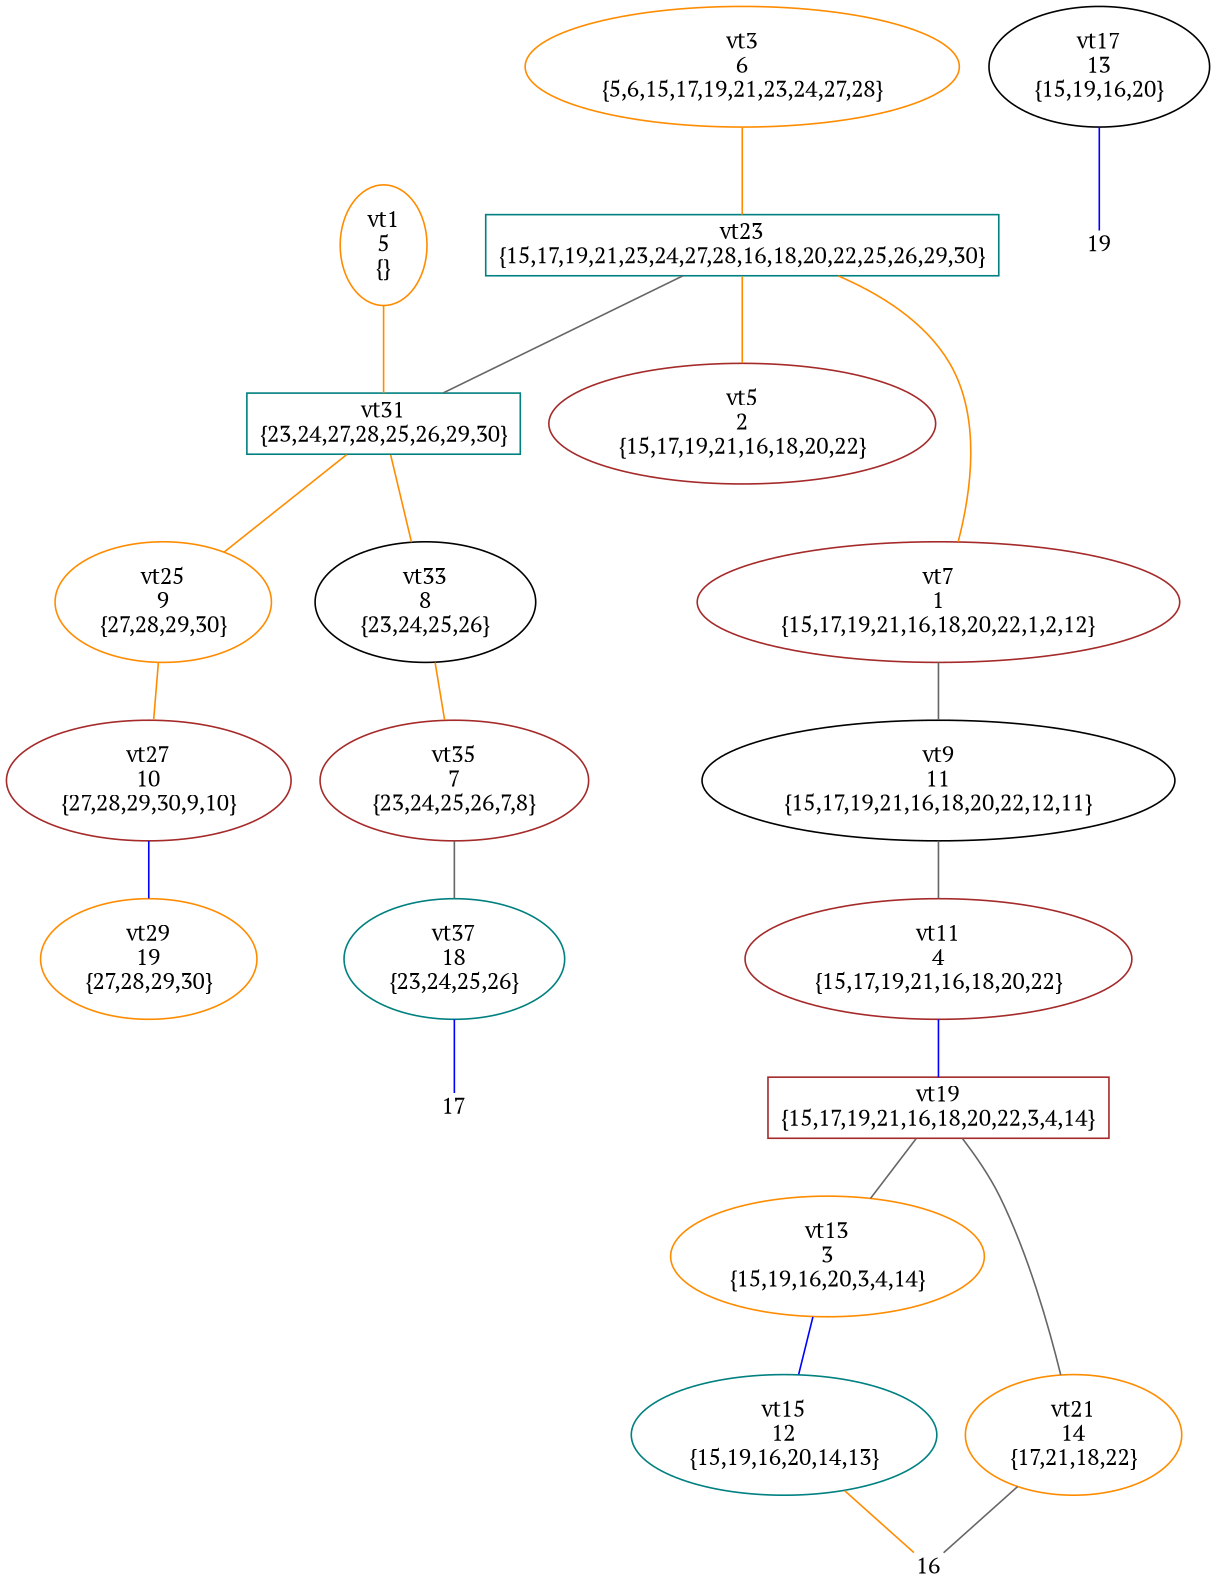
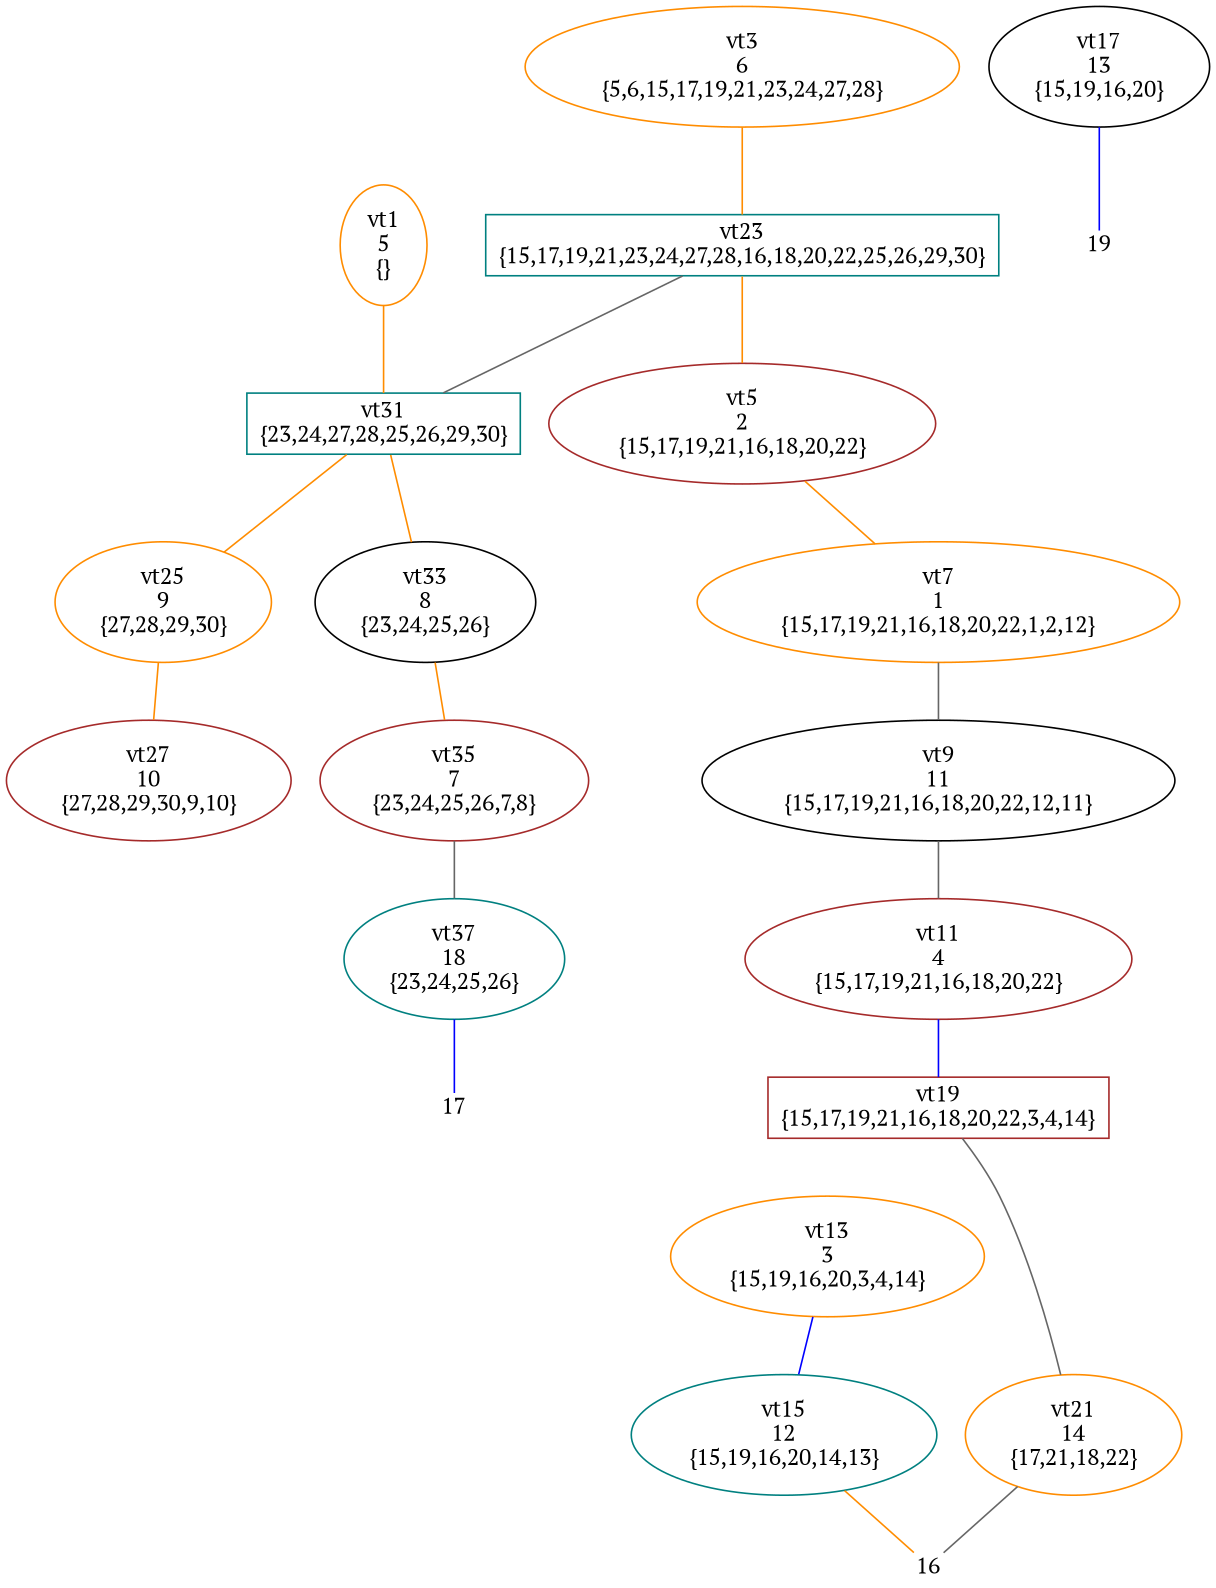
edge "vt23 {15,17,19,21,23,24,27,28,16,18,20,22,25,26,29,30}" -- "vt7 1 {15,17,19,21,16,18,20,22,1,2,12}": now "vt5 2 {15,17,19,21,16,18,20,22}" -- "vt7 1 {15,17,19,21,16,18,20,22,1,2,12}"
node "vt7 1 {15,17,19,21,16,18,20,22,1,2,12}": color brown -> darkorange
node "vt29 19 {27,28,29,30}": removed
edge "vt19 {15,17,19,21,16,18,20,22,3,4,14}" -- "vt13 3 {15,19,16,20,3,4,14}": removed
